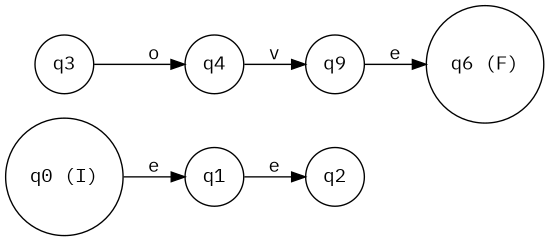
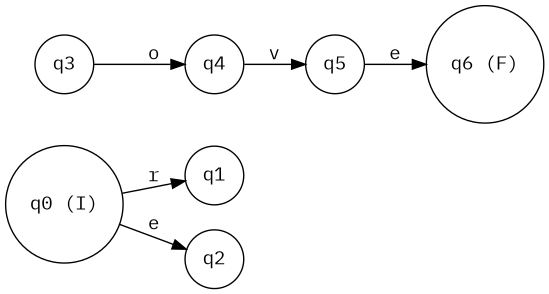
node "q9": label "q9" -> "q5"
edge "q0 (I)" -> "q1": label "e" -> "r"
edge "q1" -> "q2": now "q0 (I)" -> "q2"
